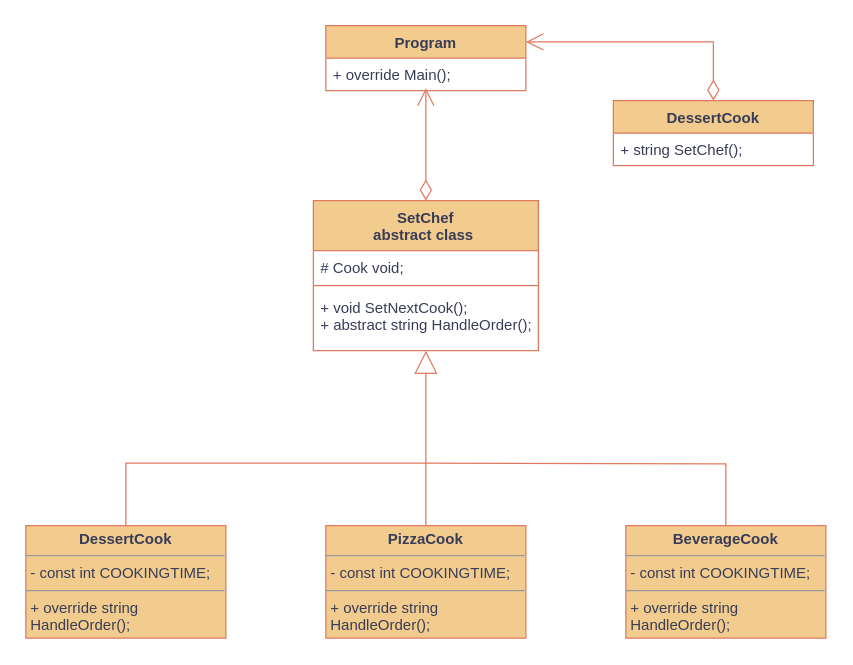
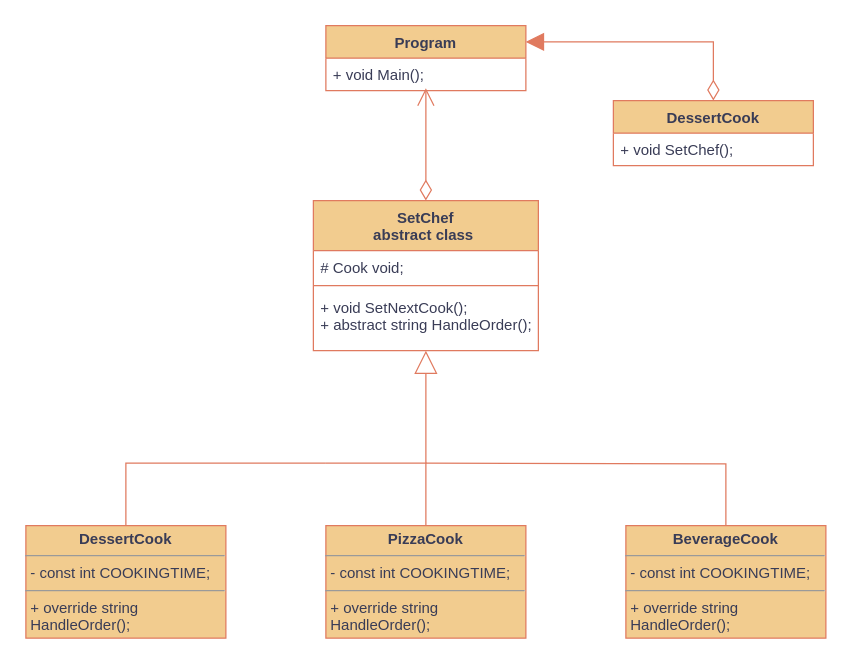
edge "Program" -- "DessertCook": arrowhead open -> block
node "+ override Main();": label "+ override Main();" -> "+ void Main();"
node "+ string SetChef();": label "+ string SetChef();" -> "+ void SetChef();"
